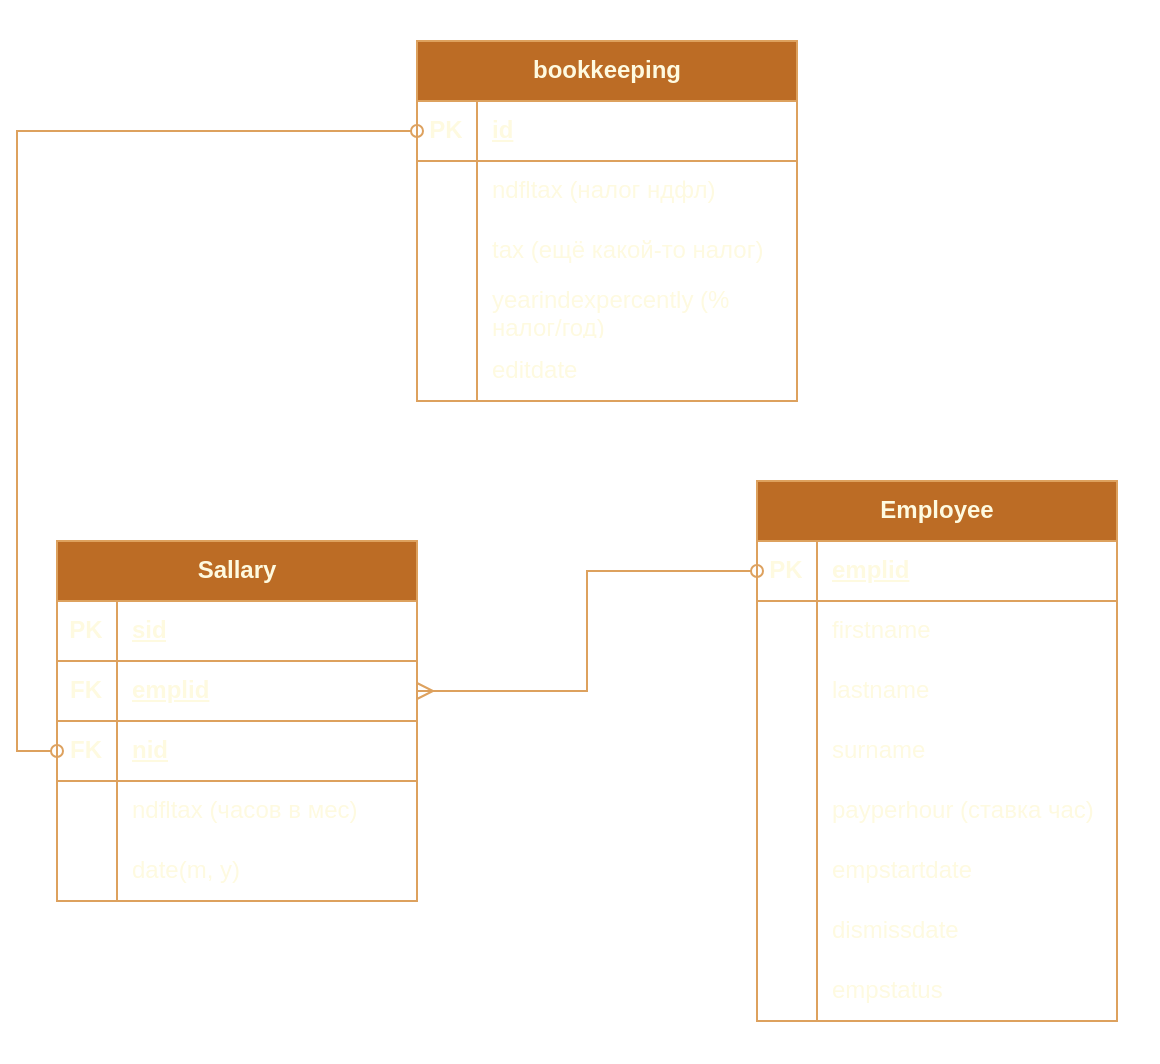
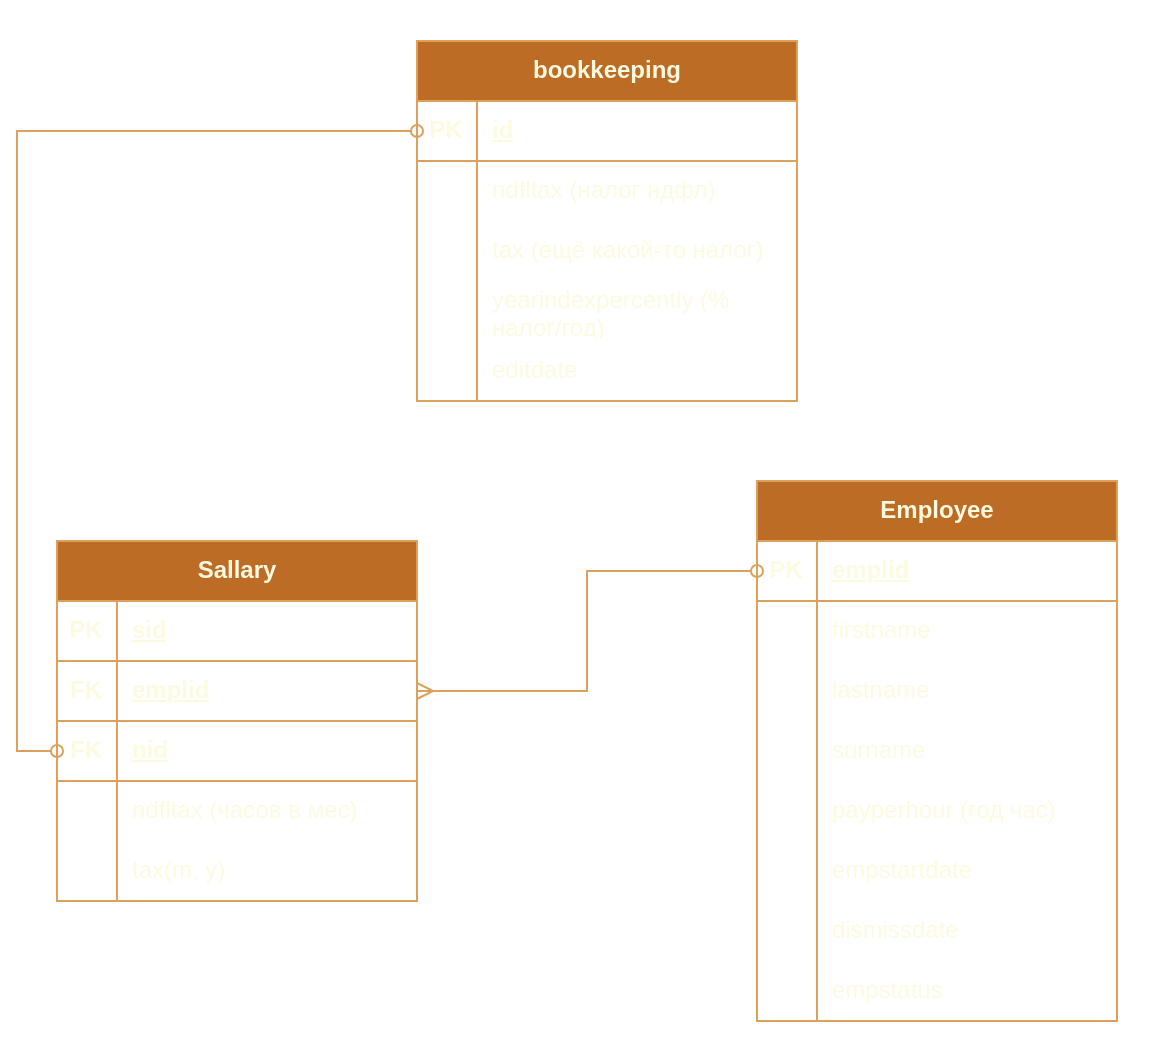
node "payperhour (ставка час)": label "payperhour (ставка час)" -> "payperhour (год час)"
node "date(m, y)": label "date(m, y)" -> "tax(m, y)"
